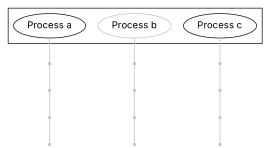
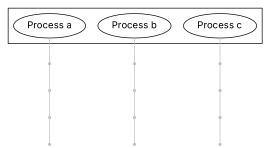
node "Process b": color gray75 -> black
